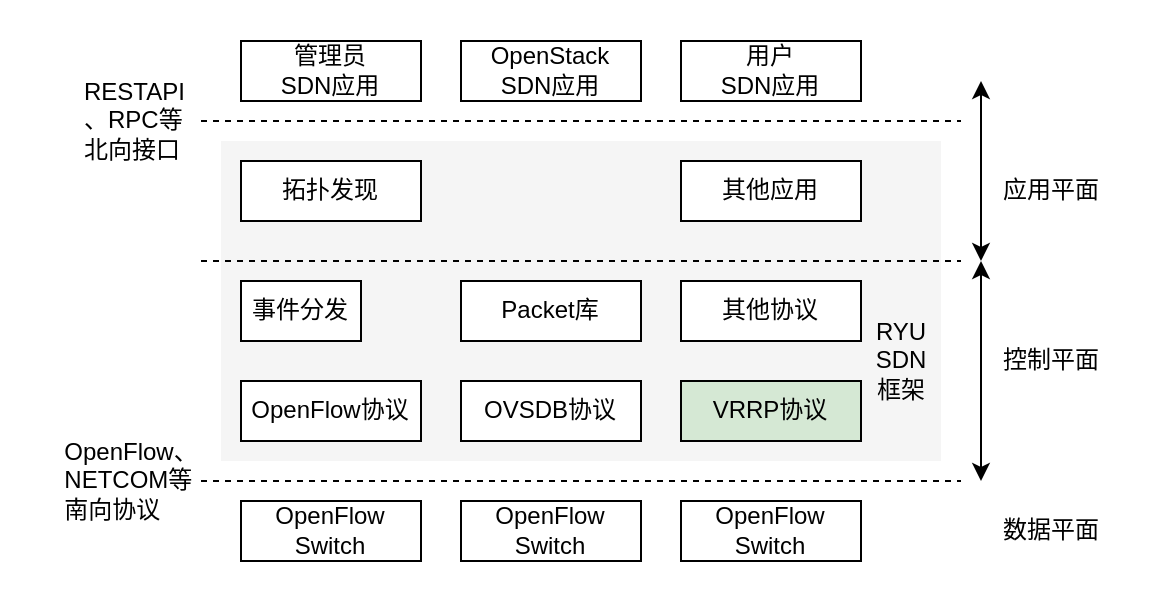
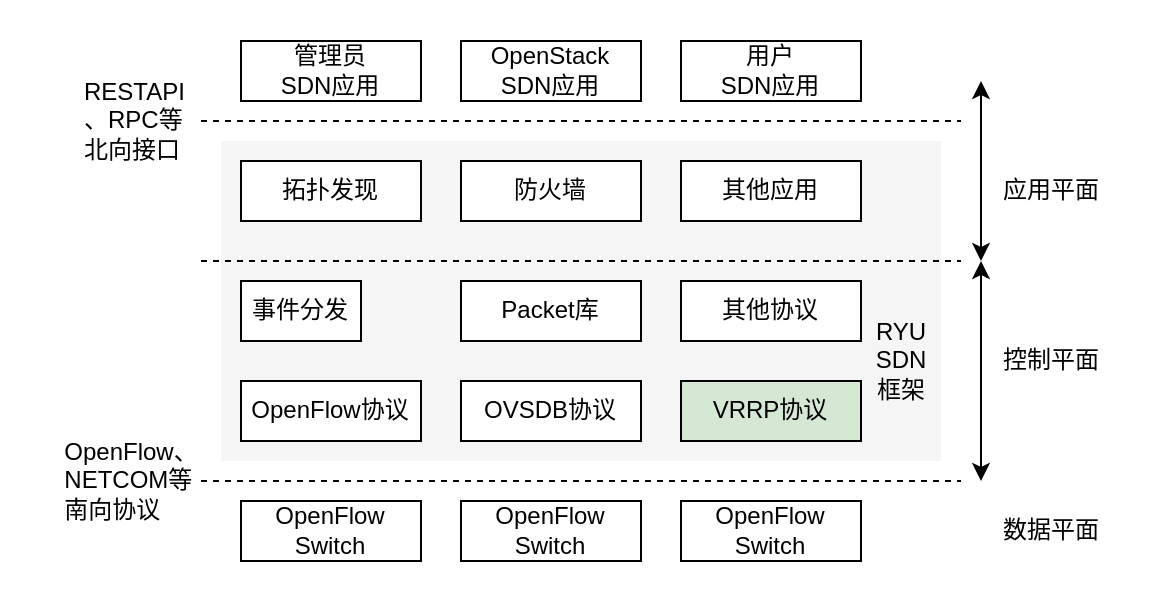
node "防火墙": added
